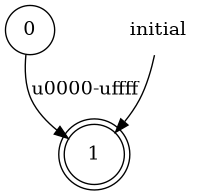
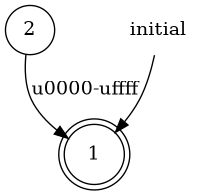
node "0": label "0" -> "2"
